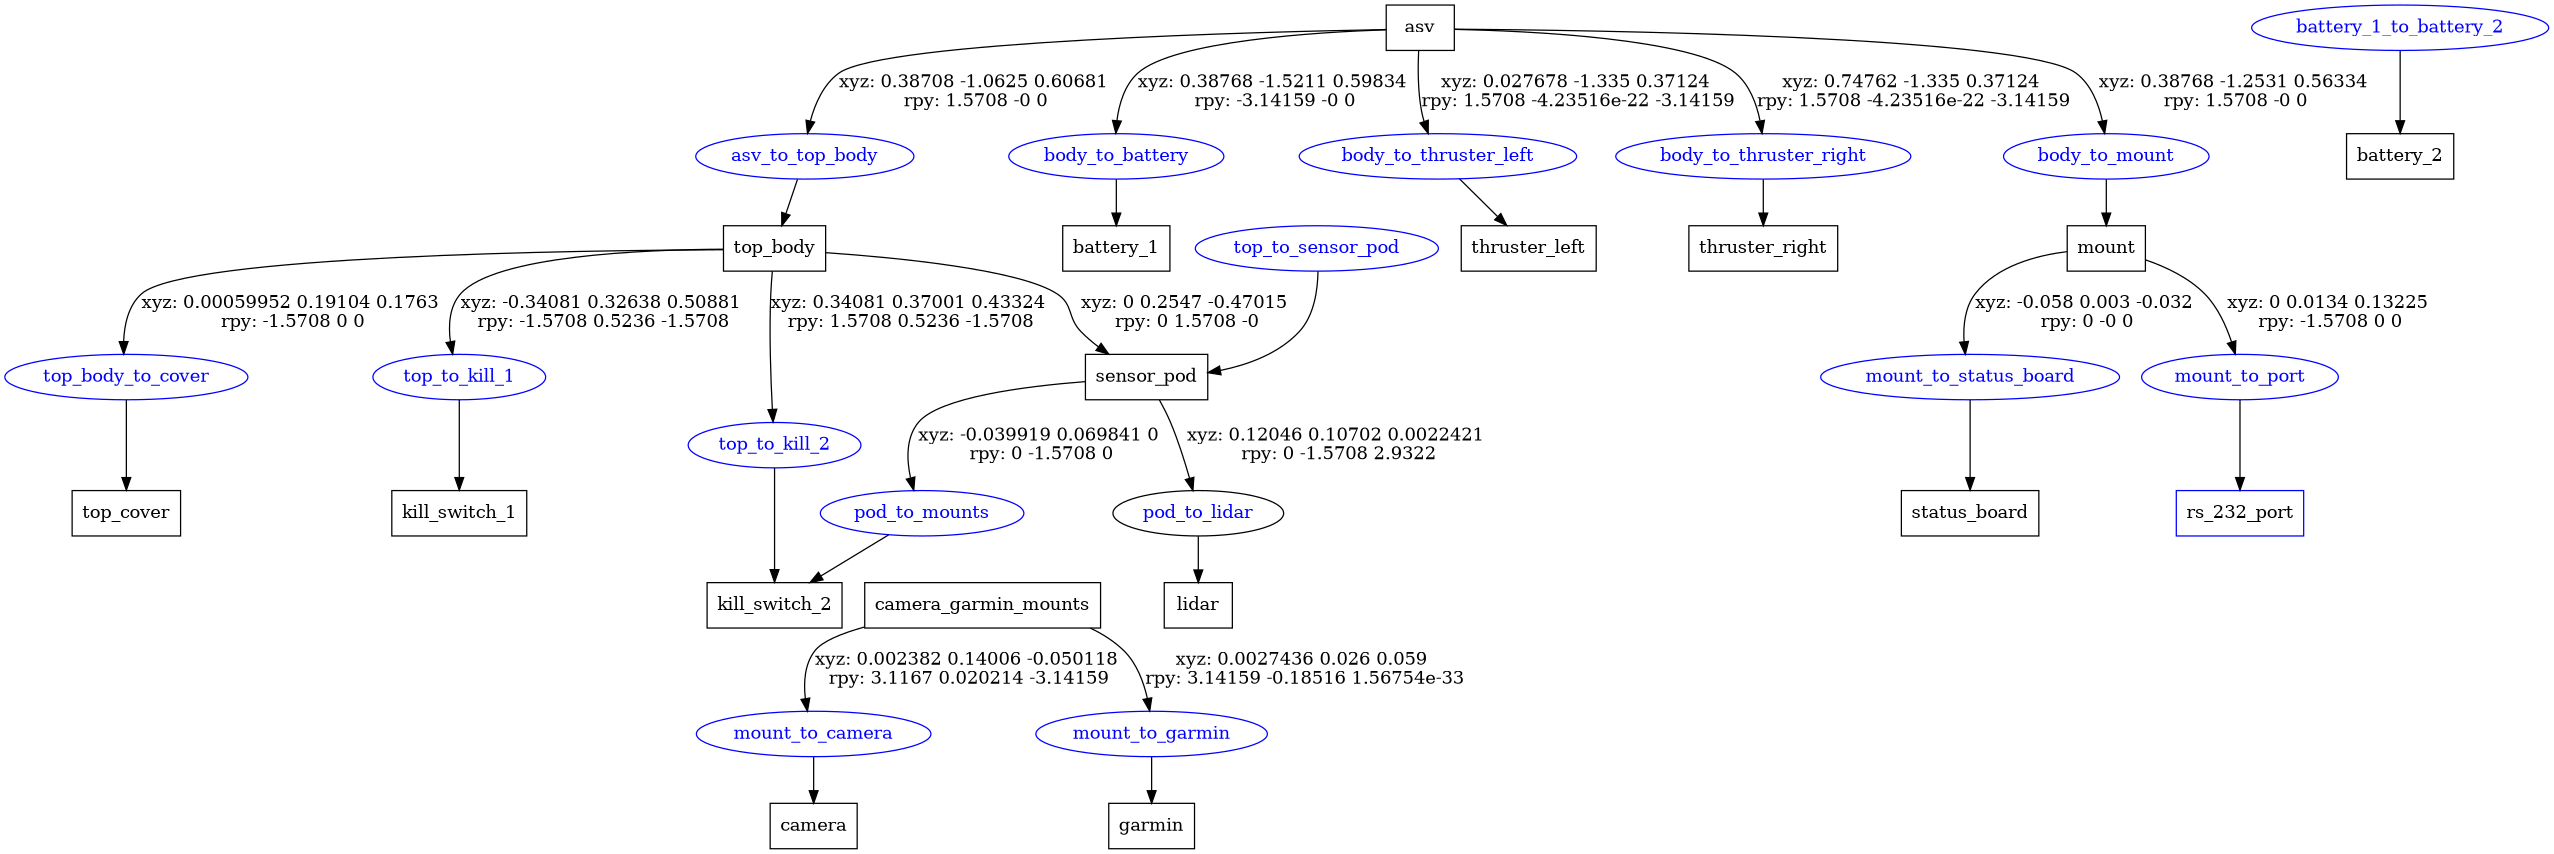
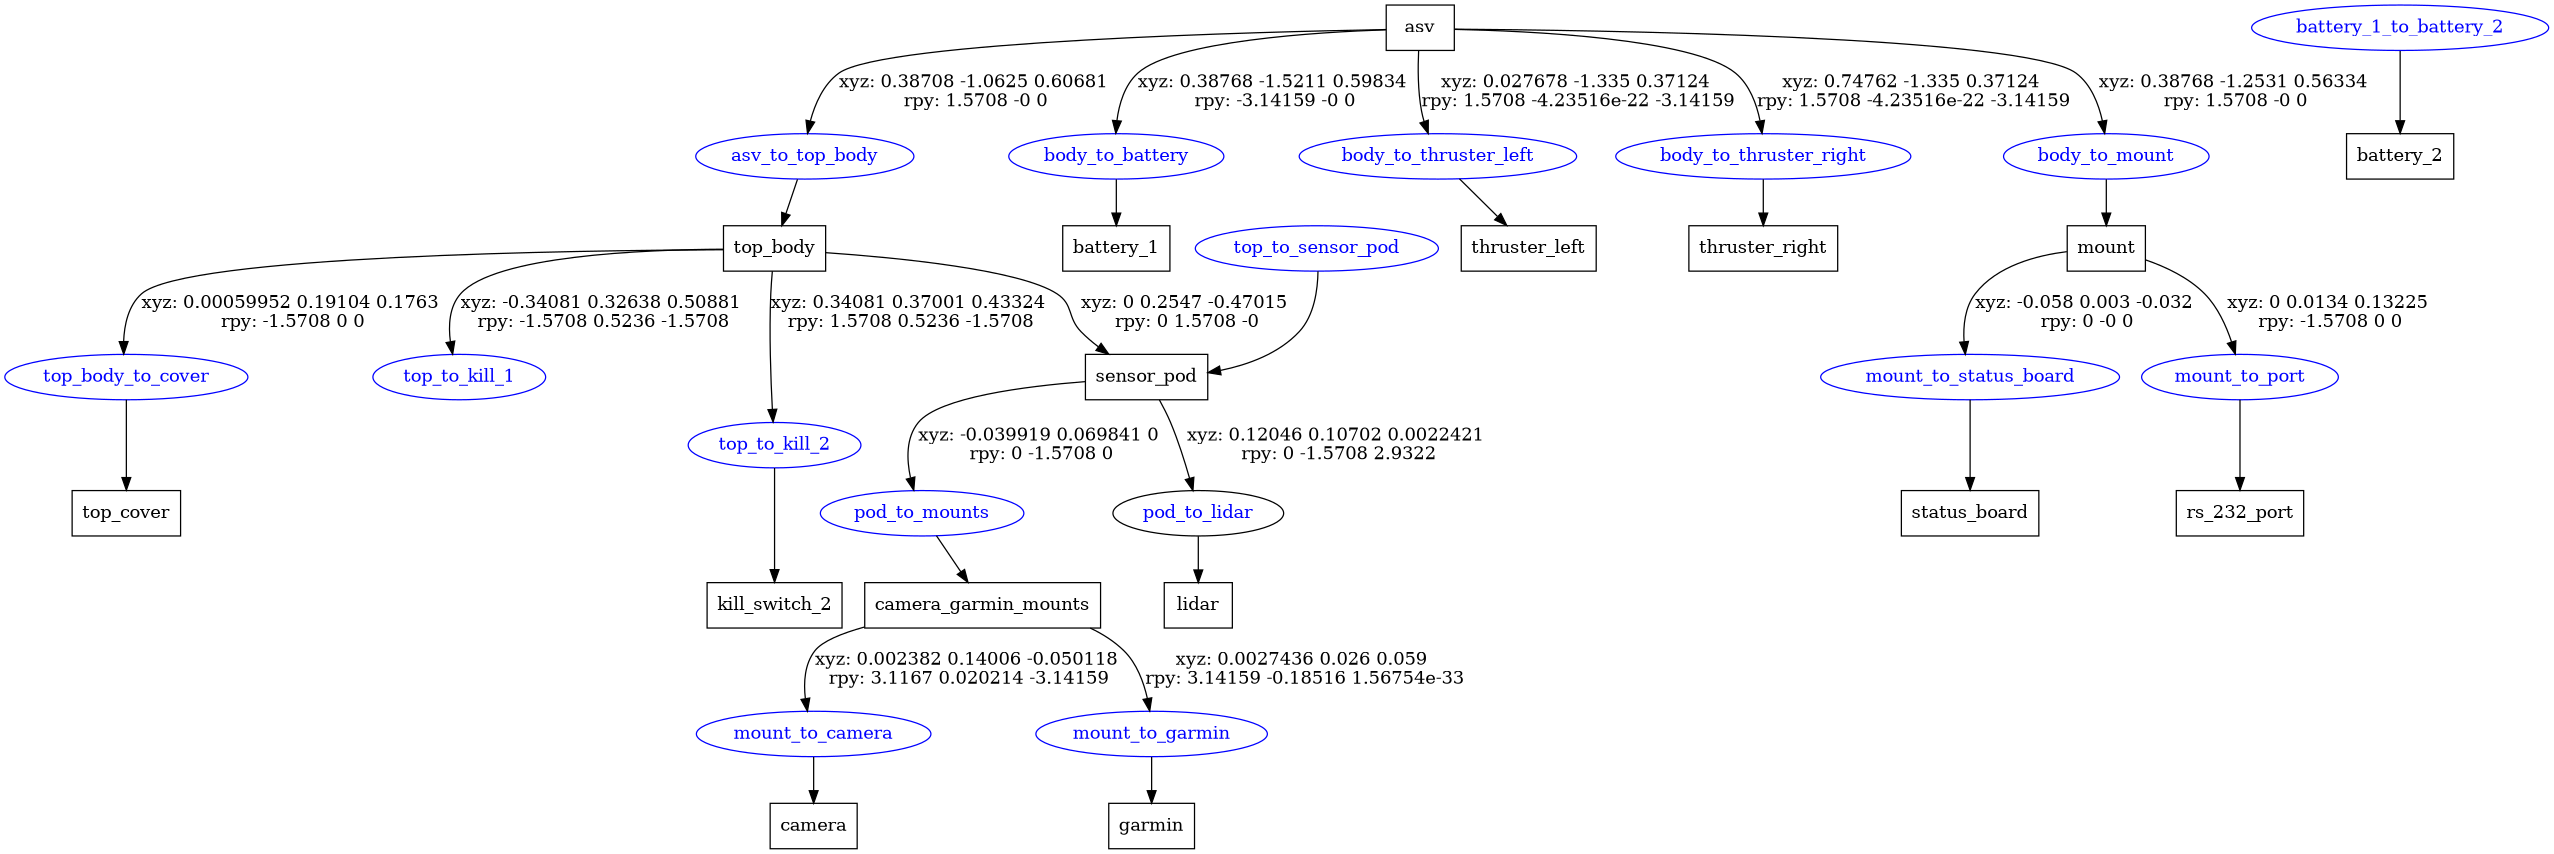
node "kill_switch_1": removed
node "rs_232_port": color blue -> black
edge "pod_to_mounts" -> "kill_switch_2": now "pod_to_mounts" -> "camera_garmin_mounts"
